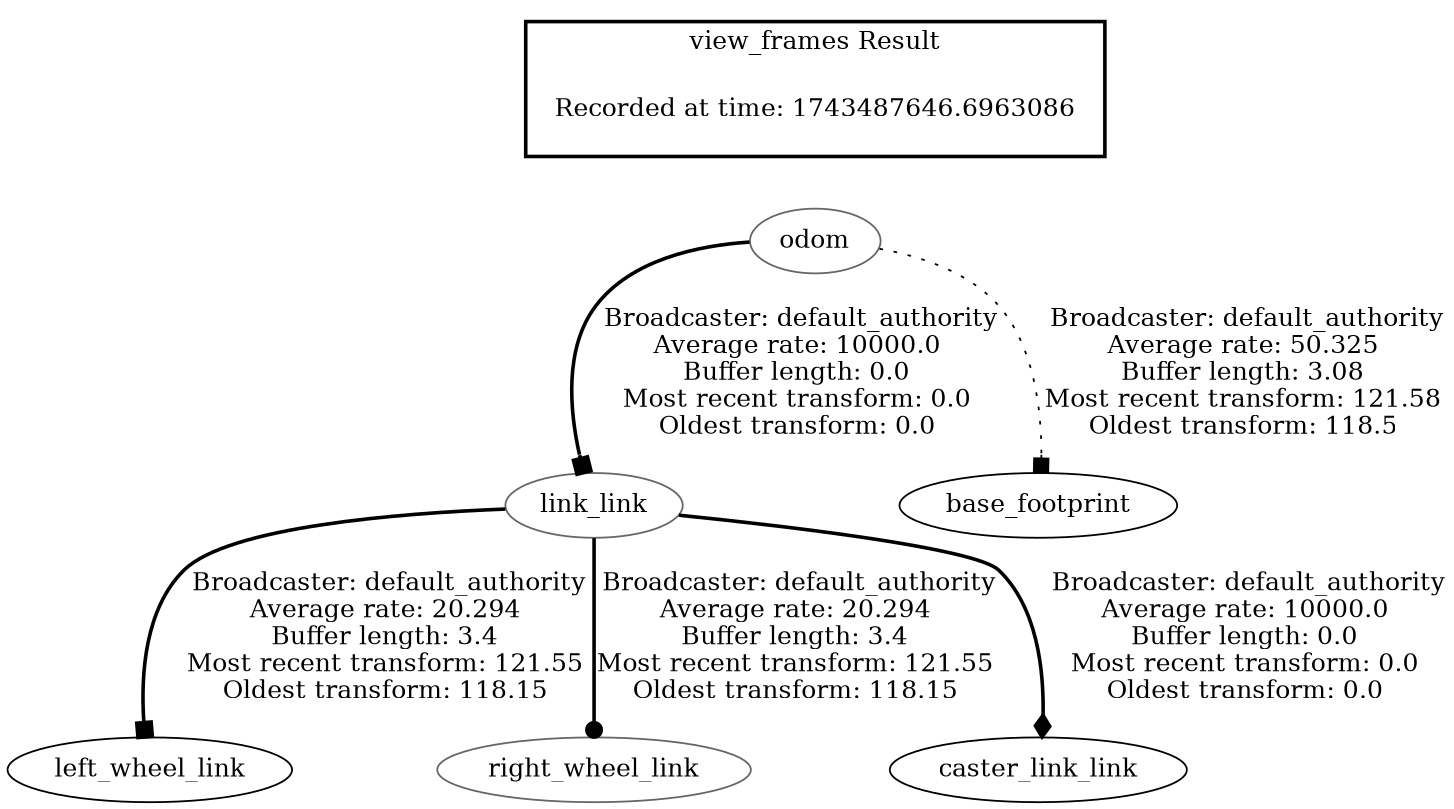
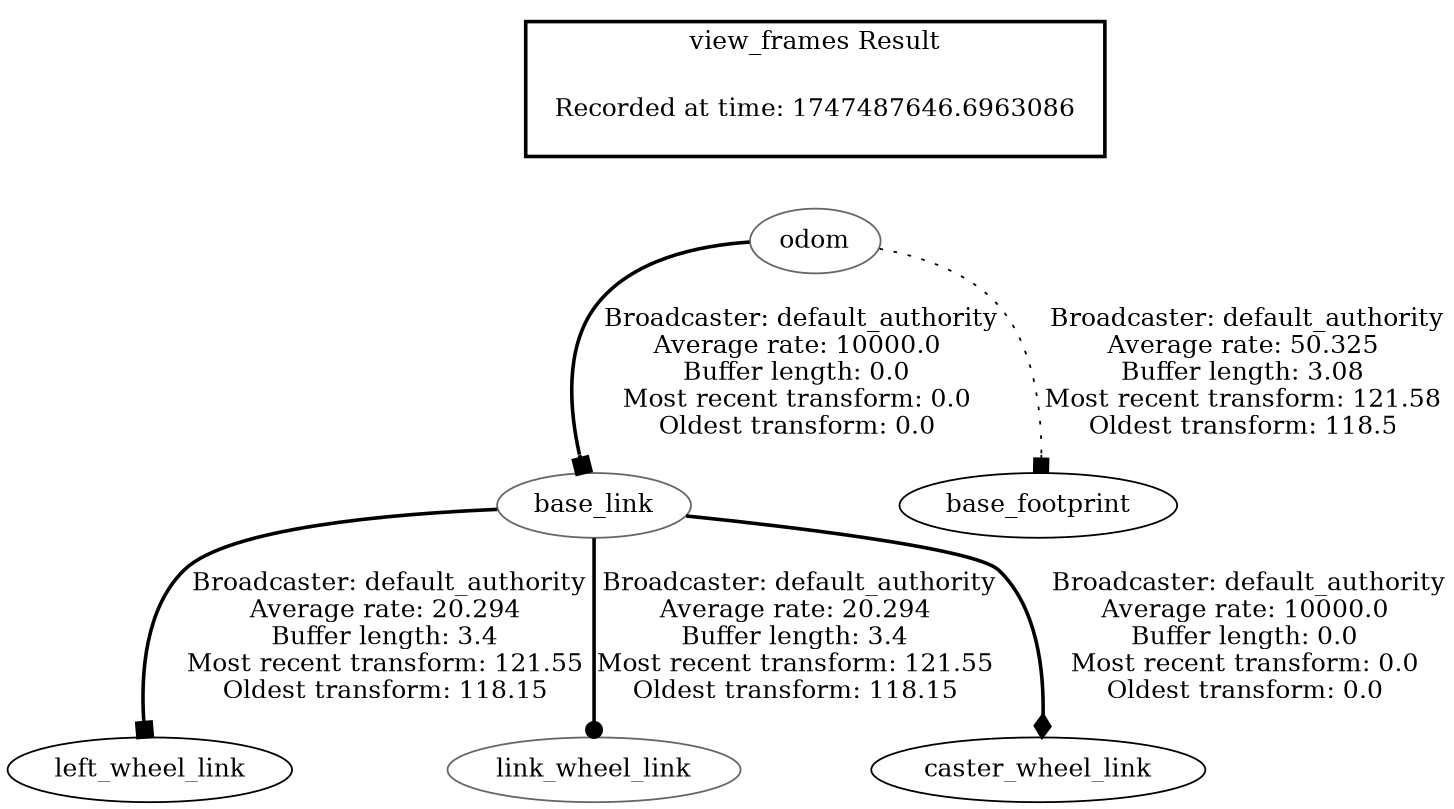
node "Recorded at time: 1743487646.6963086": label "Recorded at time: 1743487646.6963086" -> "Recorded at time: 1747487646.6963086"
node "link_link": label "link_link" -> "base_link"
node "right_wheel_link": label "right_wheel_link" -> "link_wheel_link"
node "caster_link_link": label "caster_link_link" -> "caster_wheel_link"
